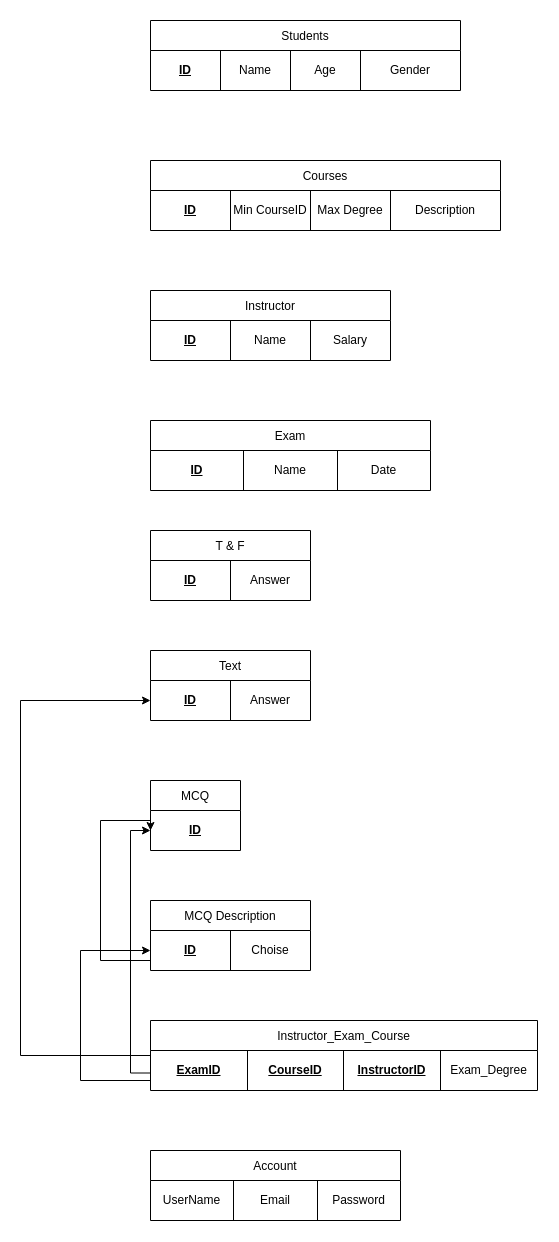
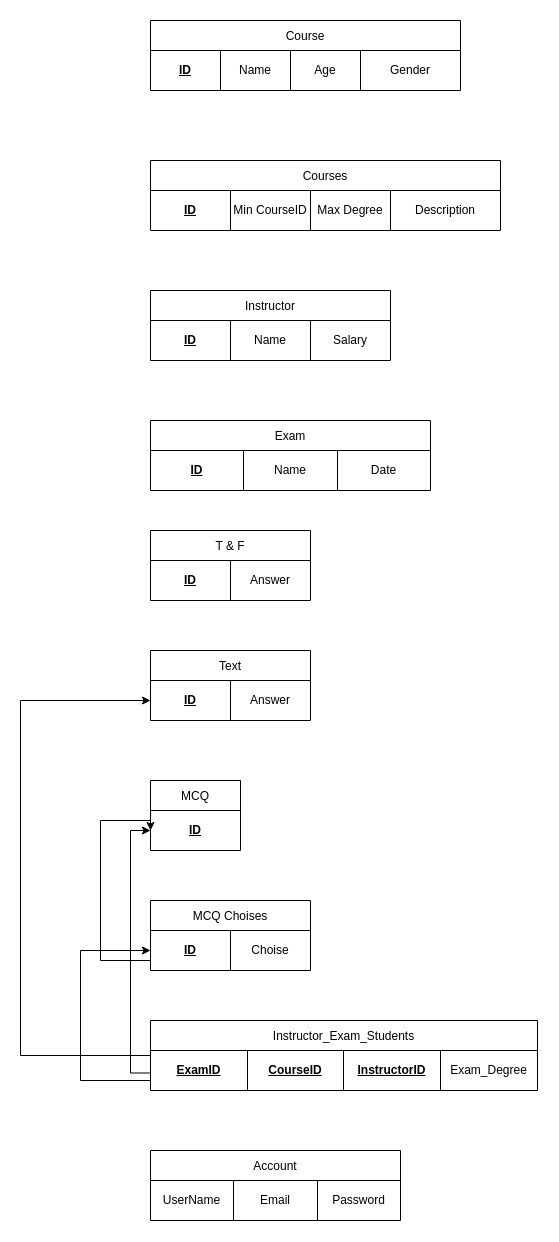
node "Students": label "Students" -> "Course"
node "MCQ Description": label "MCQ Description" -> "MCQ Choises"
node "Instructor_Exam_Course": label "Instructor_Exam_Course" -> "Instructor_Exam_Students"
